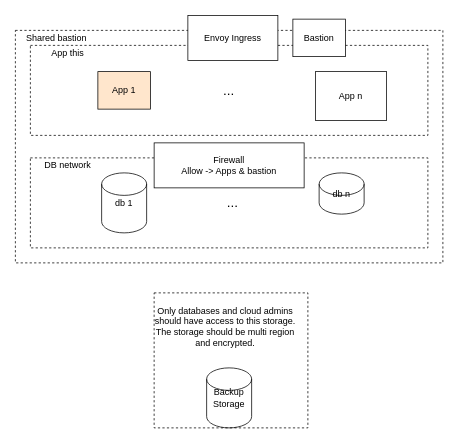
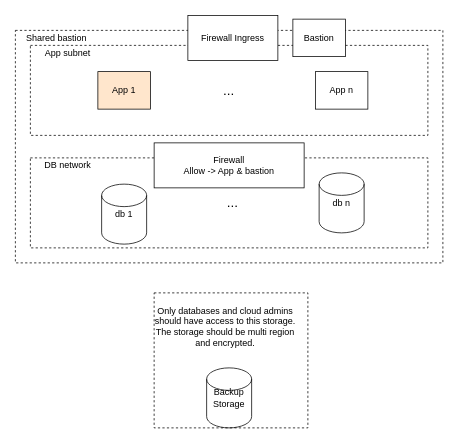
node "Envoy Ingress": label "Envoy Ingress" -> "Firewall Ingress"
node "App this": label "App this" -> "App subnet"
node "App n": size 71x49 -> 53x38
node "Firewall Allow -> Apps & bastion": label "Firewall Allow -> Apps & bastion" -> "Firewall Allow -> App & bastion"
node "db n": size 45x41 -> 45x60
node "db 1": moved (124, 203) -> (124, 214)
